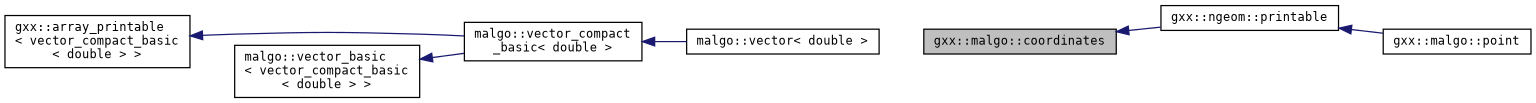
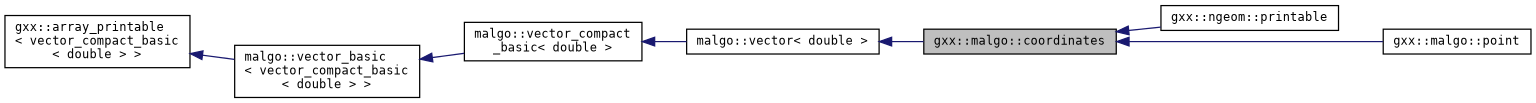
edge "gxx::malgo::point" -> "gxx::ngeom::printable": now "gxx::malgo::point" -> "gxx::malgo::coordinates"
edge "malgo::vector_compact _basic< double >" -> "gxx::array_printable < vector_compact_basic < double > >": now "malgo::vector_basic < vector_compact_basic < double > >" -> "gxx::array_printable < vector_compact_basic < double > >"
edge "gxx::malgo::coordinates" -> "malgo::vector< double >": added
